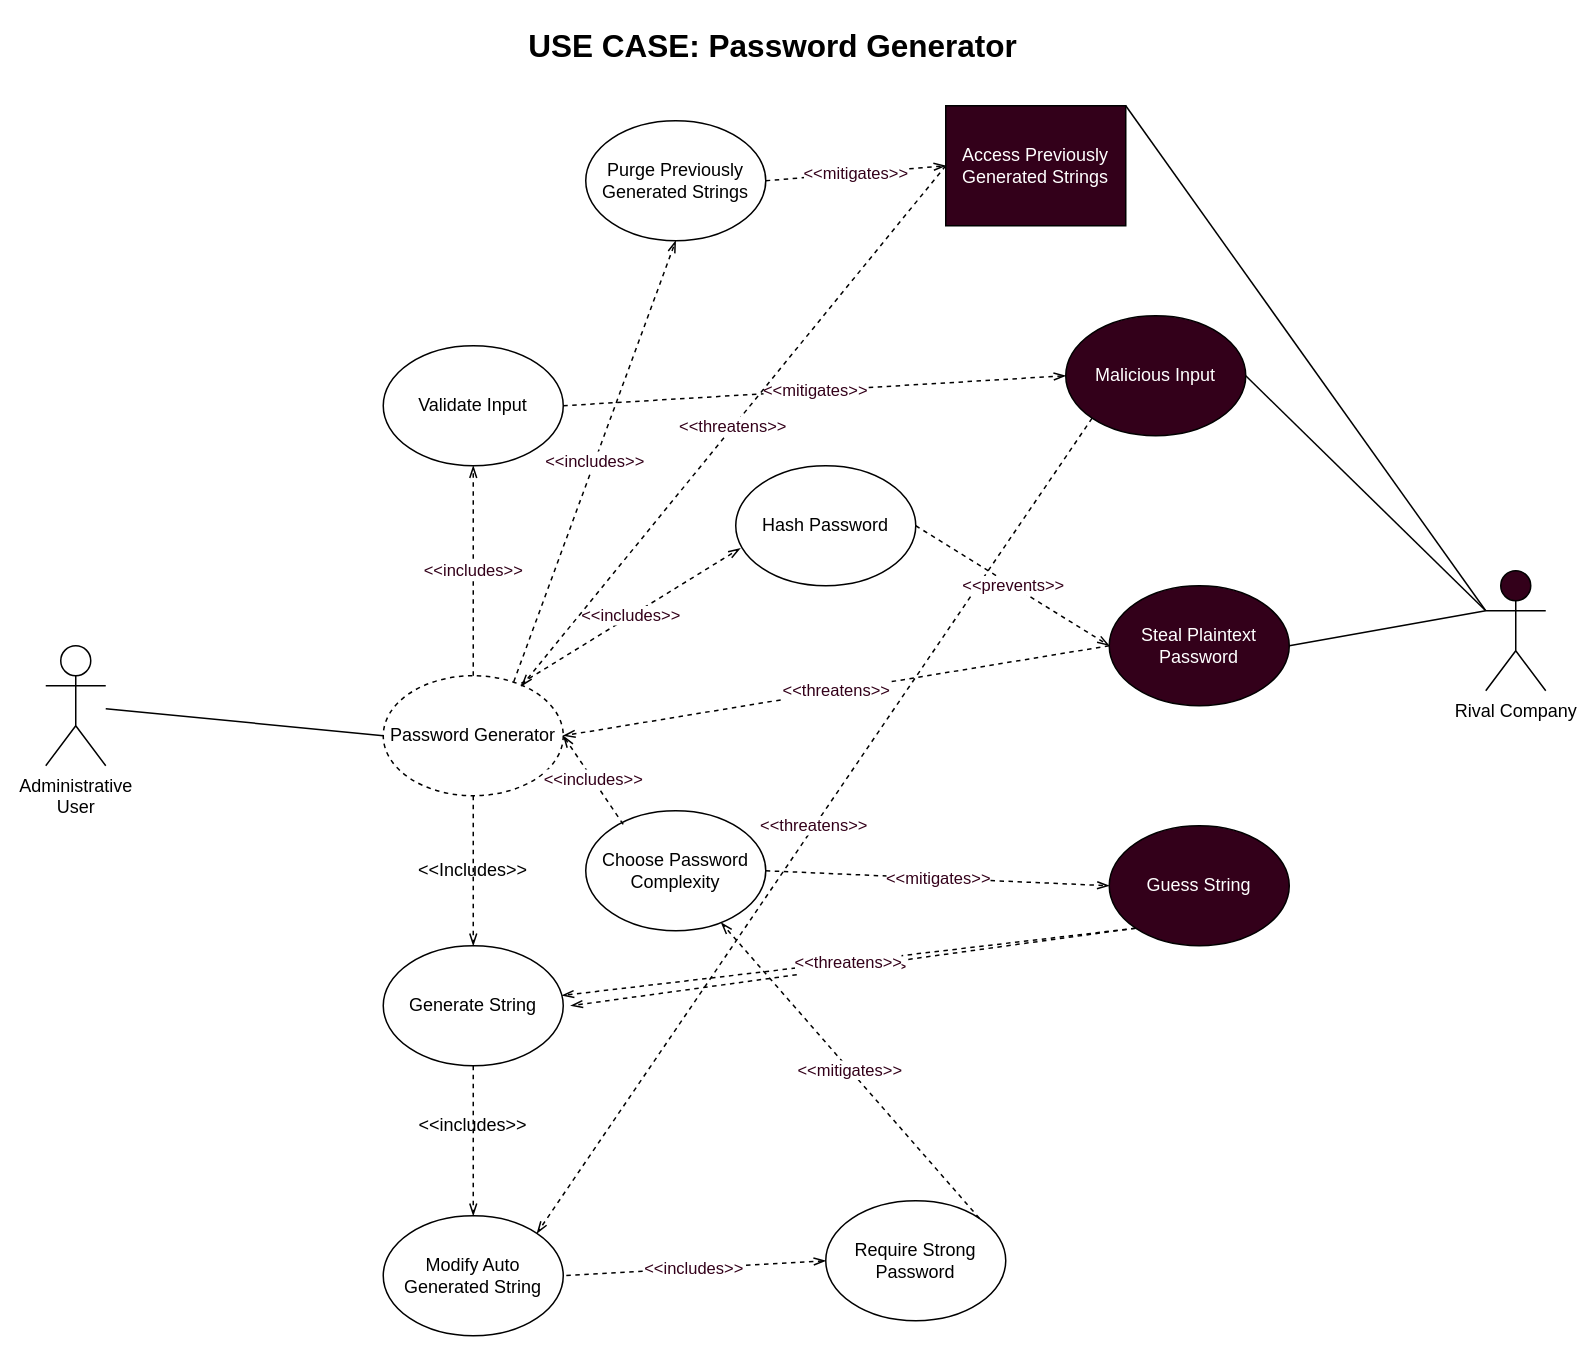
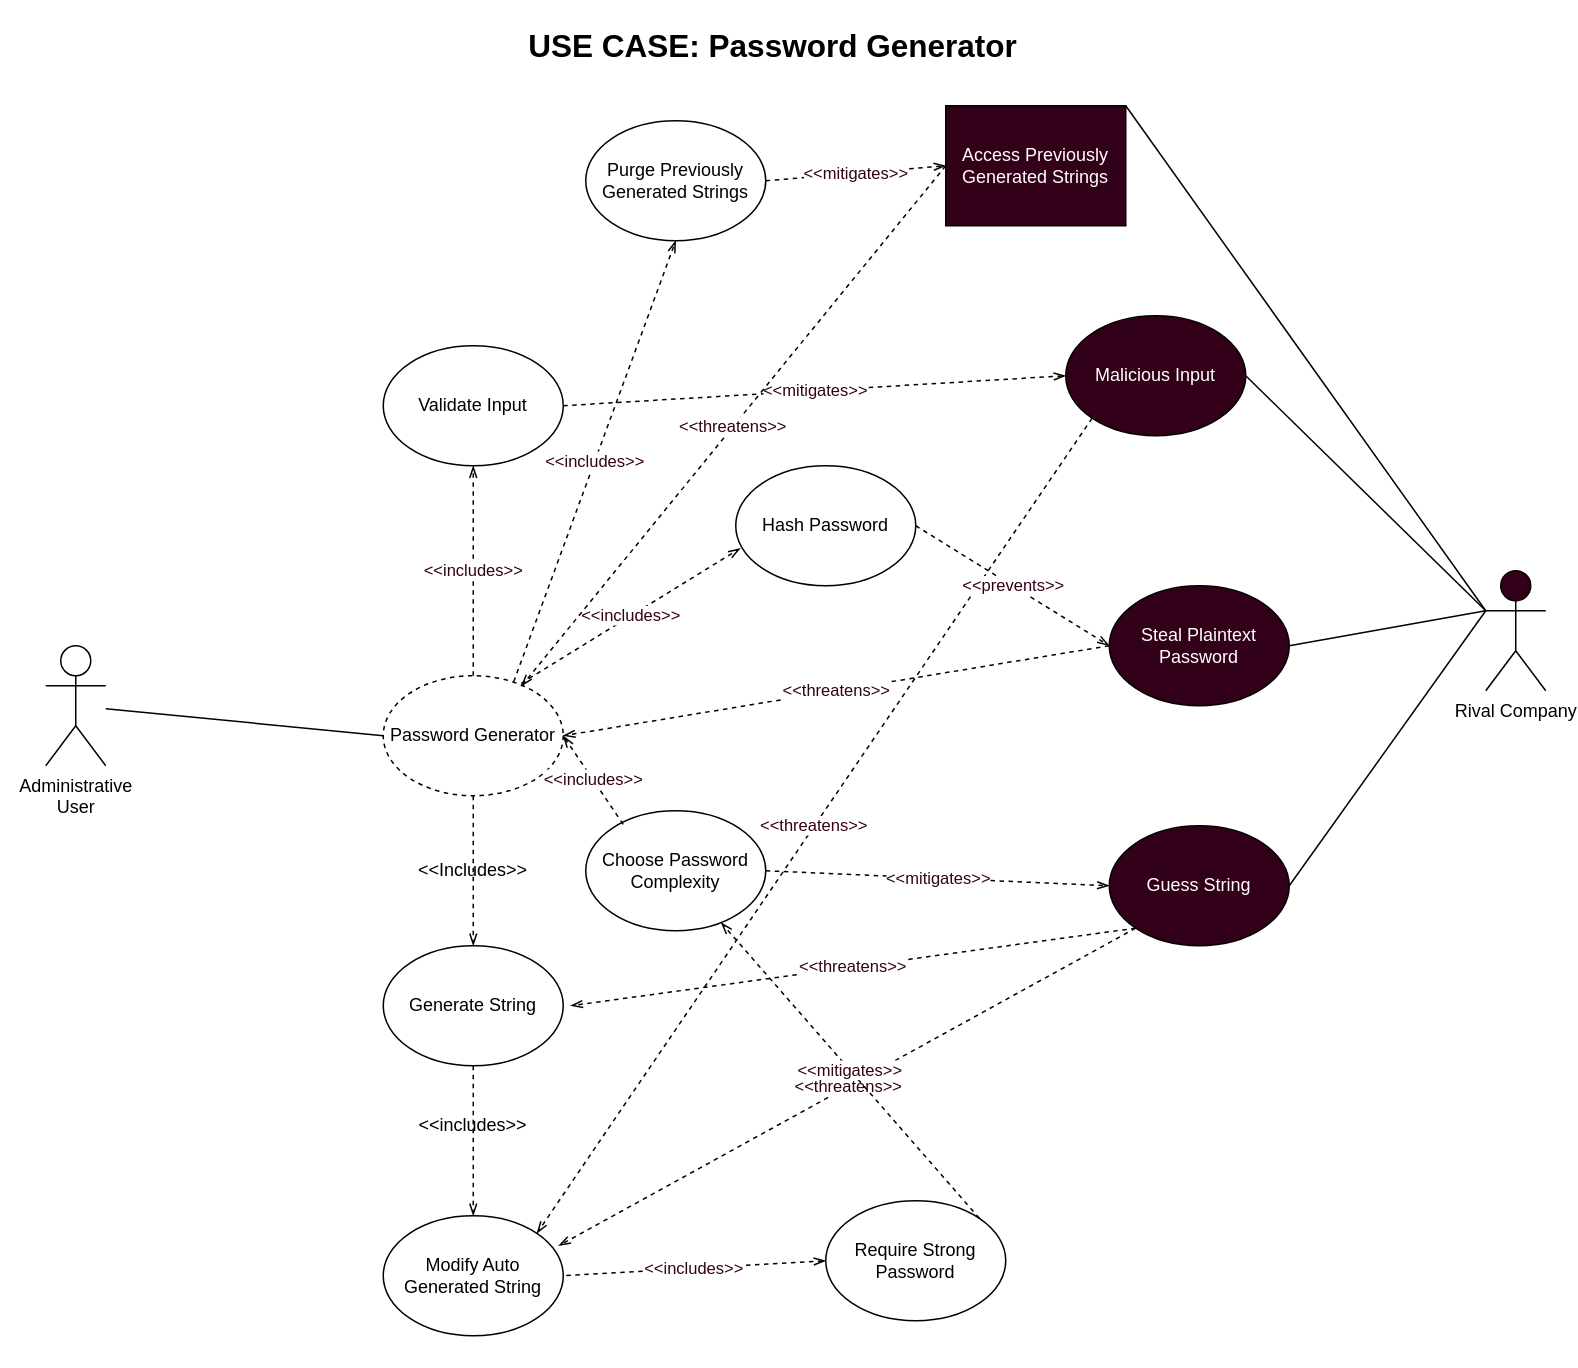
edge "Rival Company" -- "Guess String": added
edge "Guess String" -> "Generate String": now "Guess String" -> "Modify Auto Generated String"
